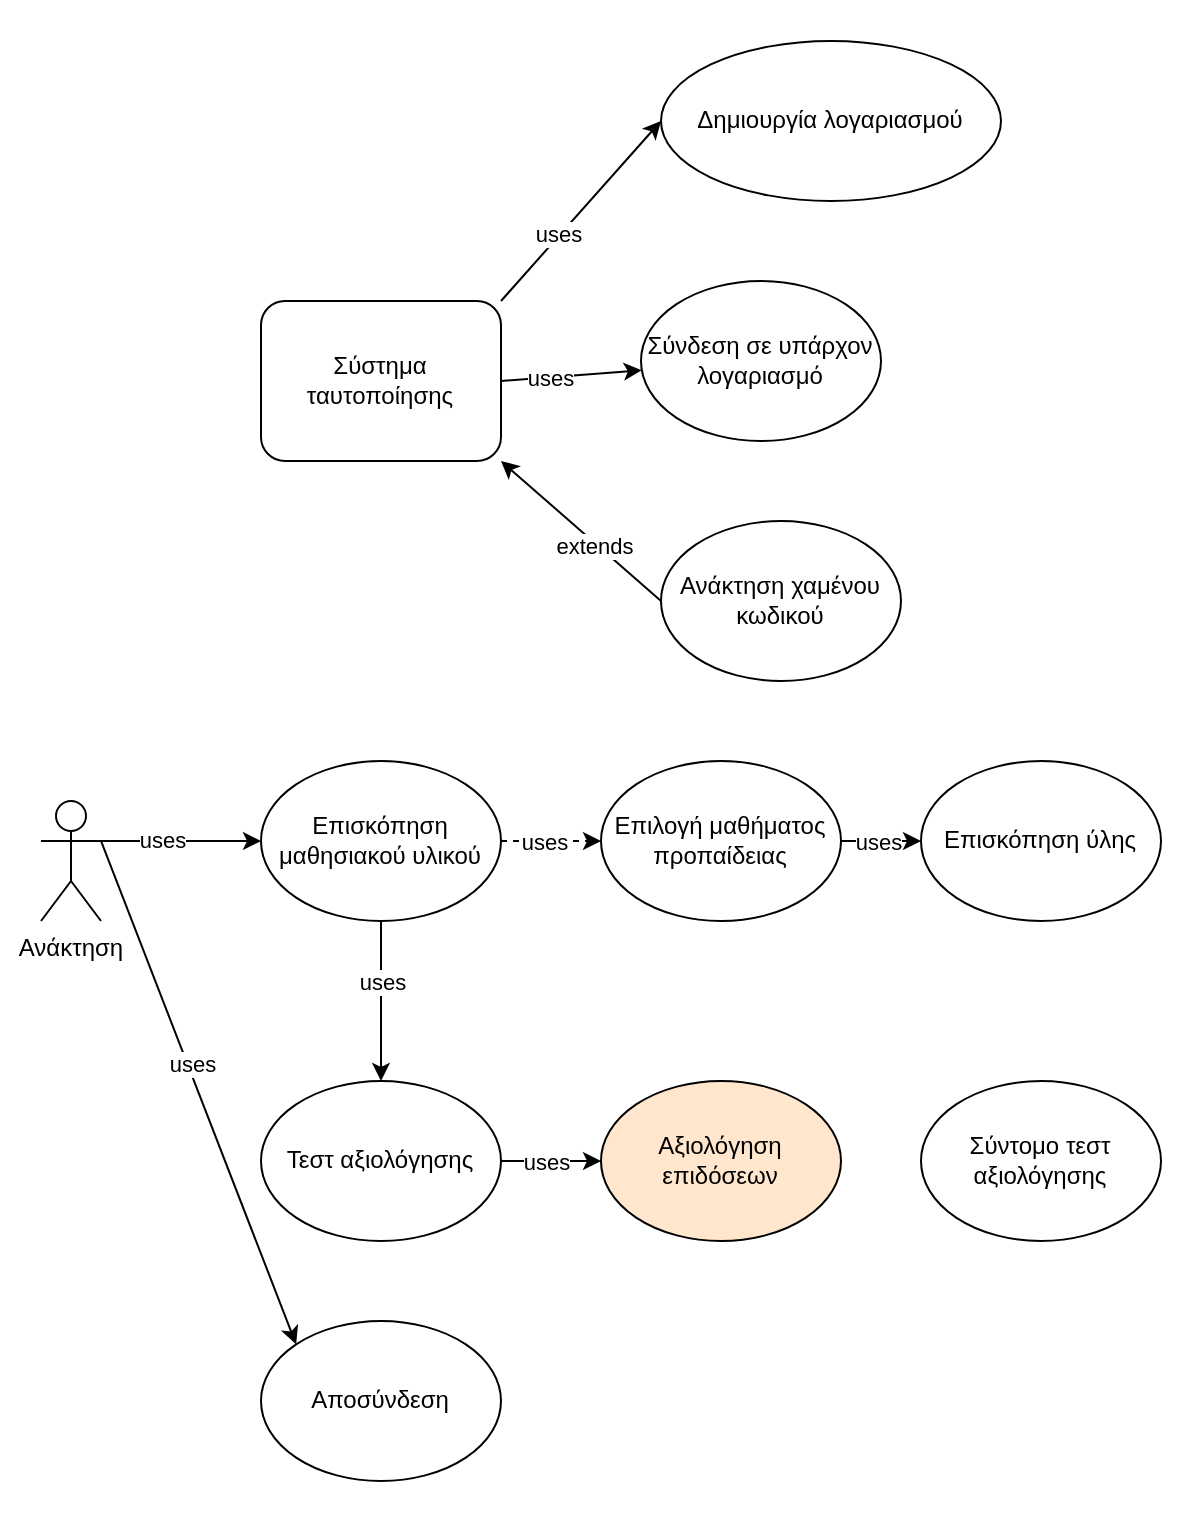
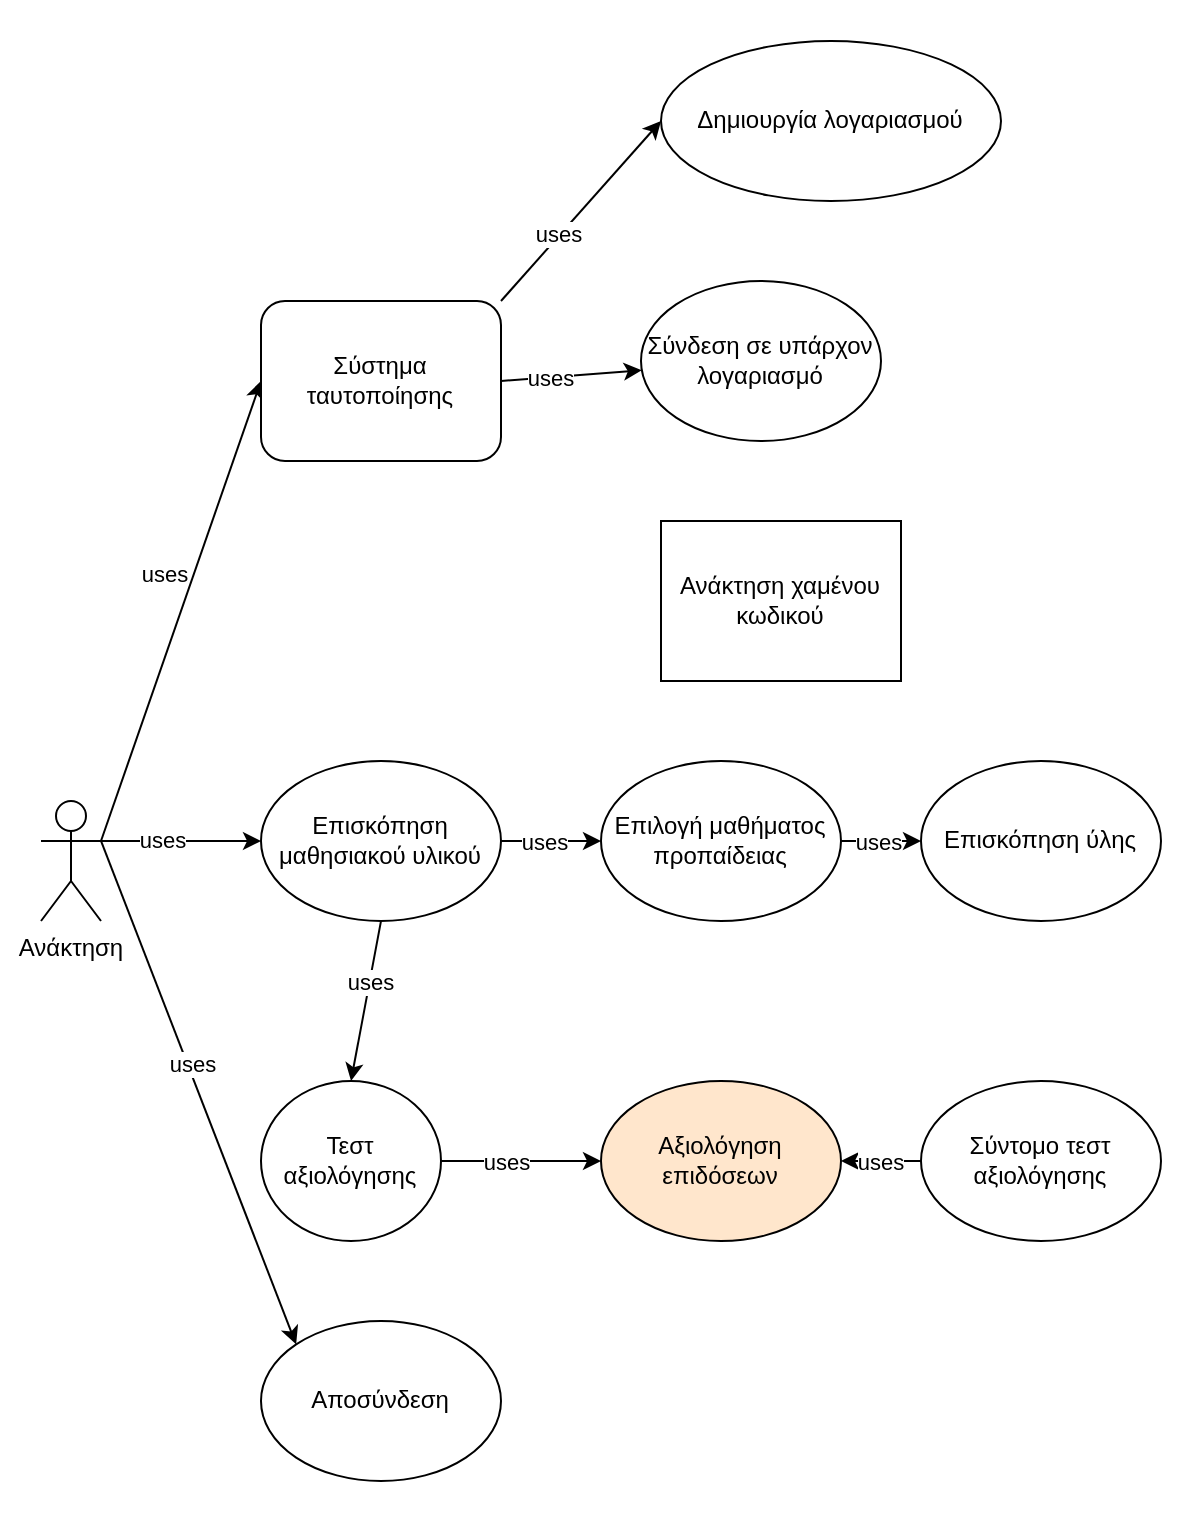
edge "Ανάκτηση χαμένου κωδικού" -> "Σύστημα ταυτοποίησης": removed, label "extends"
node "Ανάκτηση χαμένου κωδικού": shape ellipse -> rectangle
edge "Ανάκτηση" -> "Σύστημα ταυτοποίησης": added, label "uses"
edge "Επισκόπηση μαθησιακού υλικού" -> "Επιλογή μαθήματος προπαίδειας": style dashed -> solid
node "Τεστ αξιολόγησης": size 240x160 -> 180x160
edge "Σύντομο τεστ αξιολόγησης" -> "Αξιολόγηση επιδόσεων": added, label "uses"
